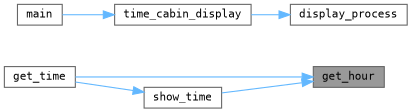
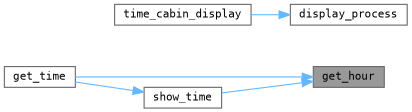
node "main": removed
